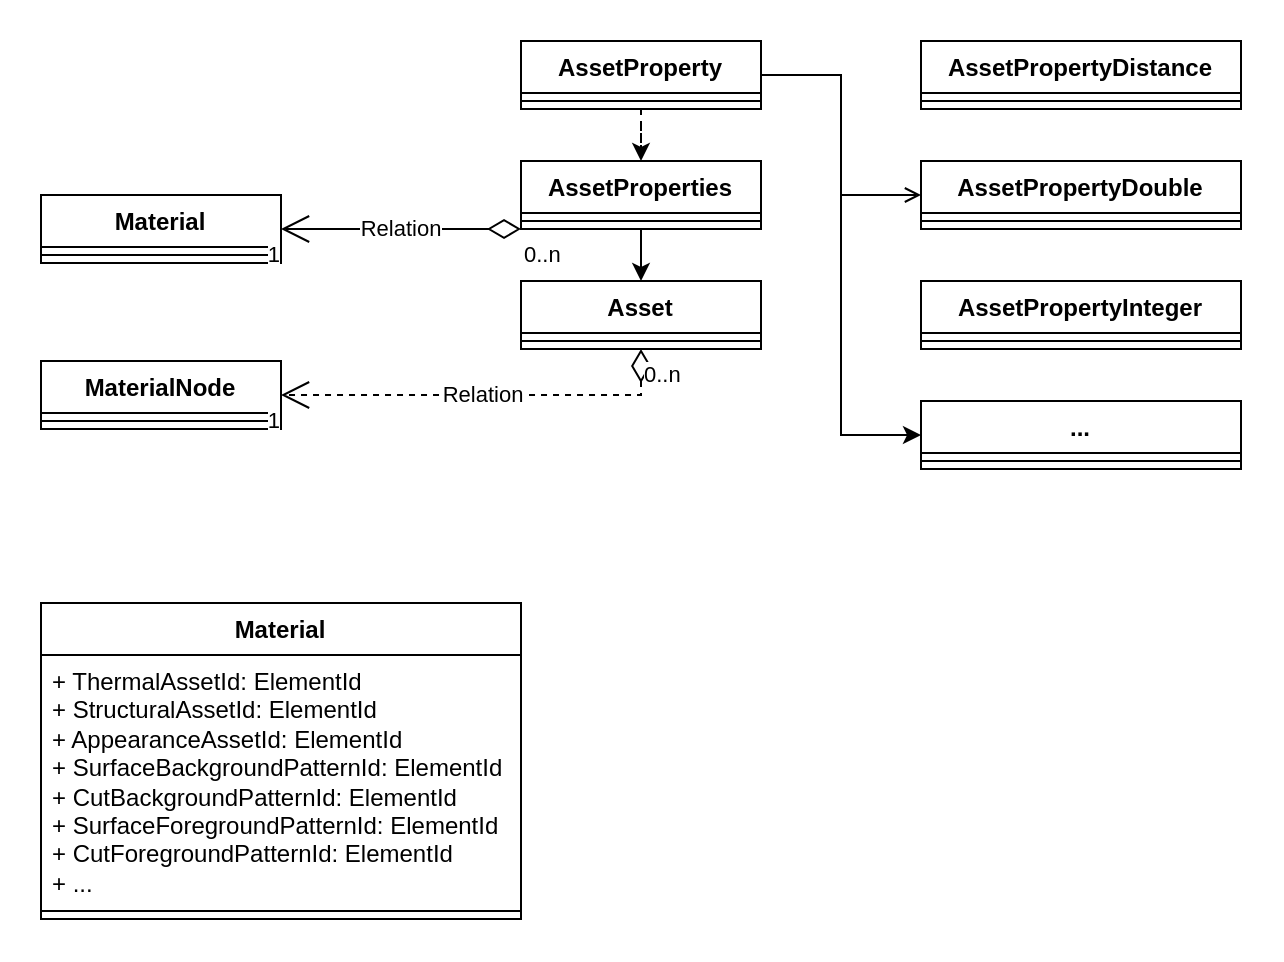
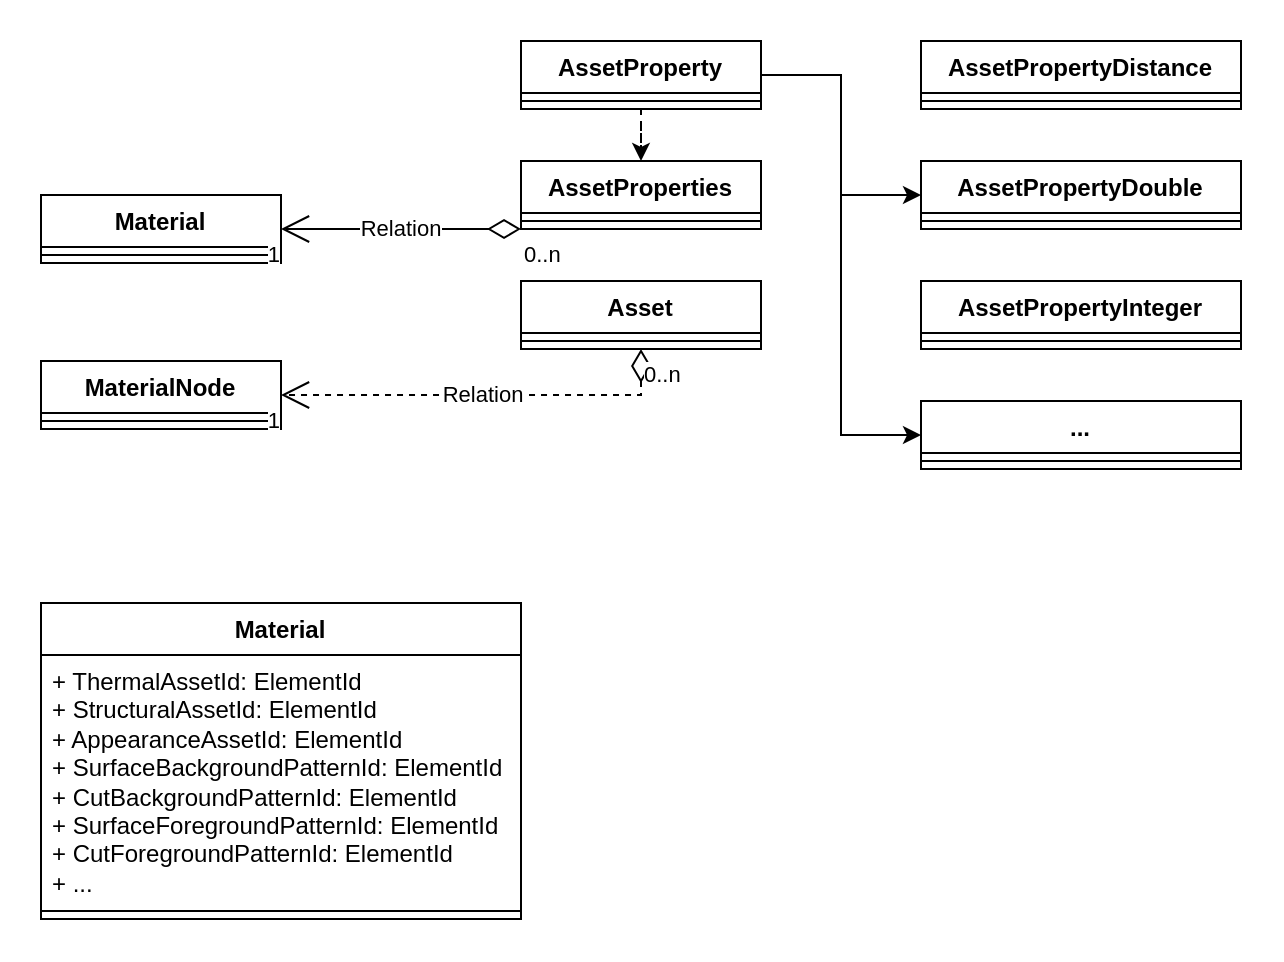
edge "AssetProperty" -> "AssetPropertyDouble": arrowhead open -> classic
edge "AssetProperties" -> "Asset": removed
